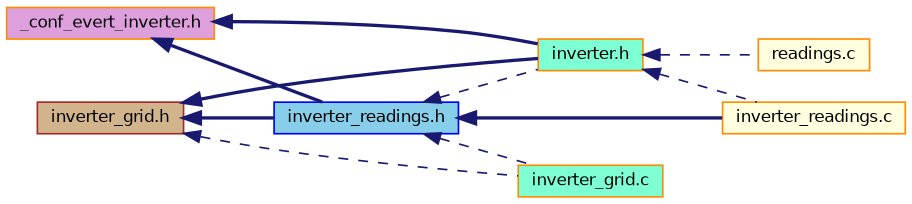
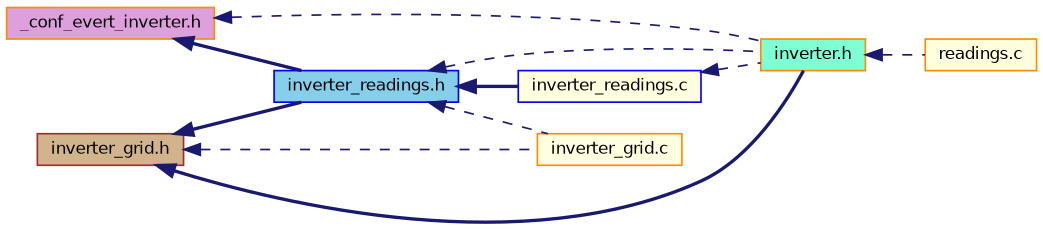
edge "inverter.h" -> "_conf_evert_inverter.h": style bold -> dashed
edge "inverter_readings.c" -> "inverter.h": reversed
node "inverter_readings.c": color darkorange -> blue
node "inverter_grid.c": fillcolor aquamarine -> lightyellow
